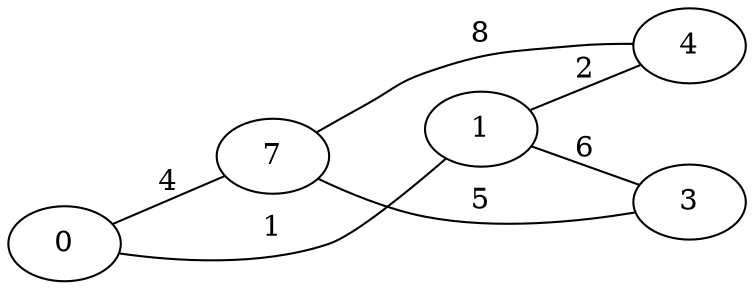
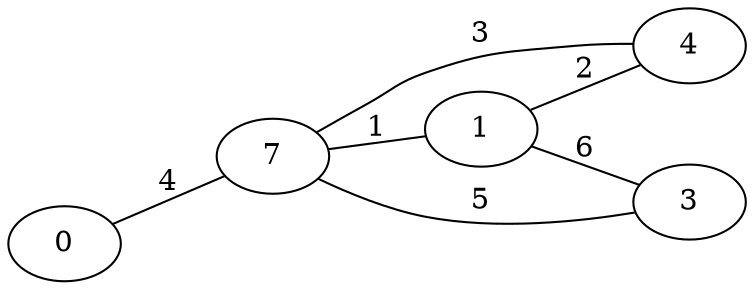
edge "4" -- "7": label "8" -> "3"
edge "1" -- "0": now "1" -- "7"
